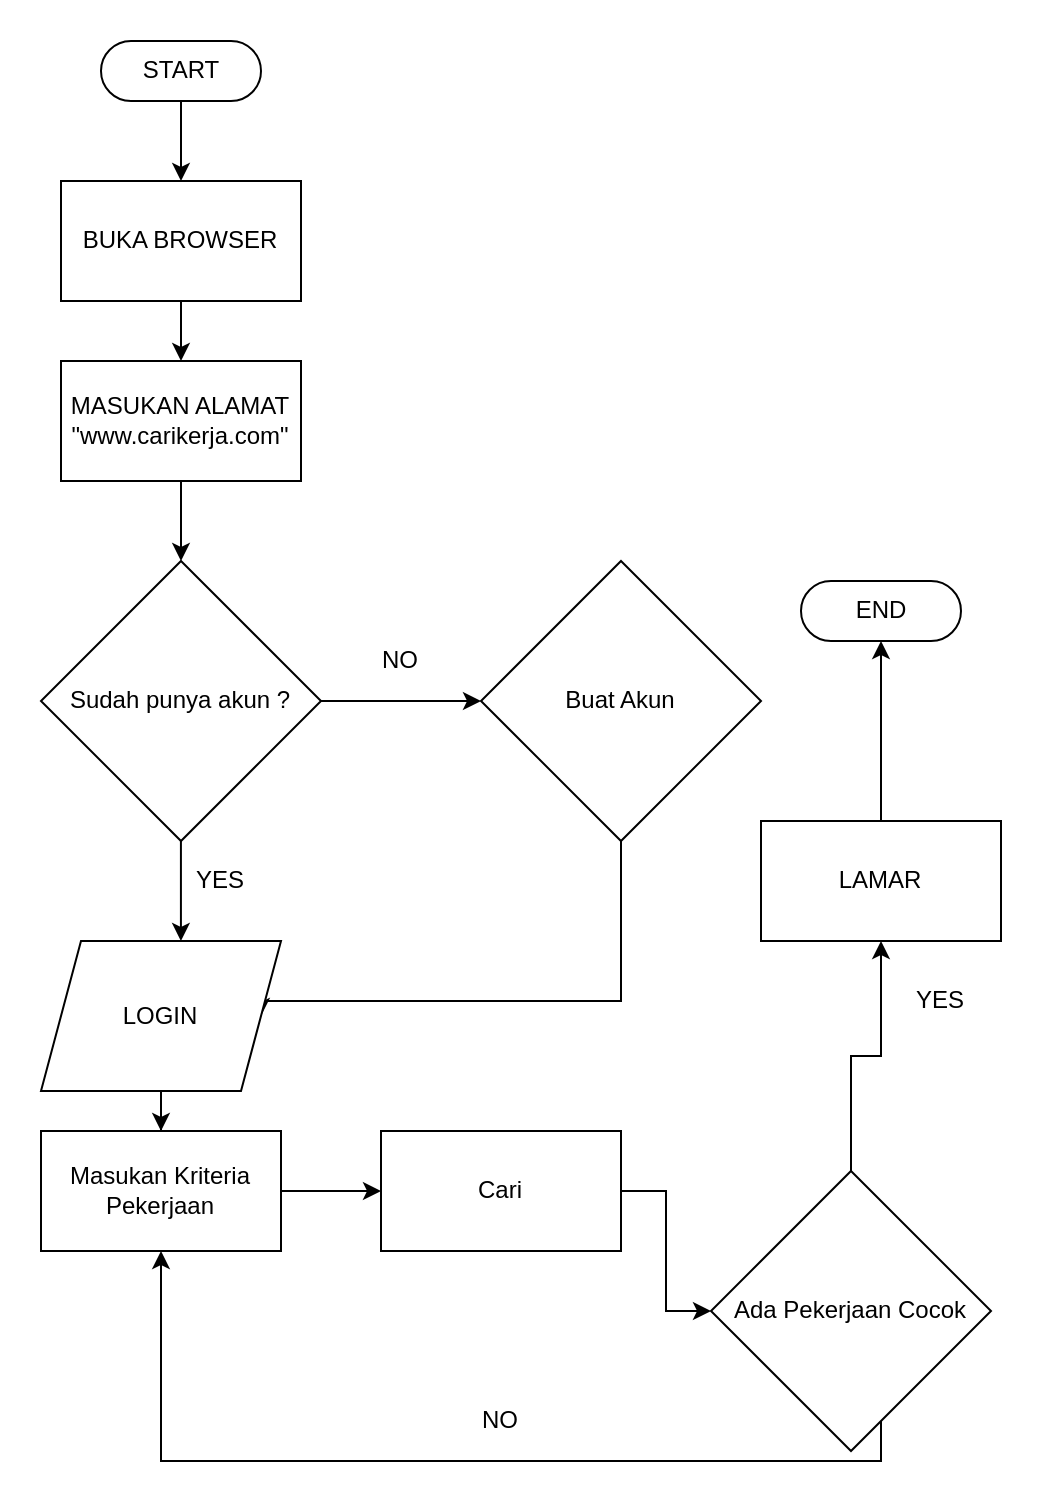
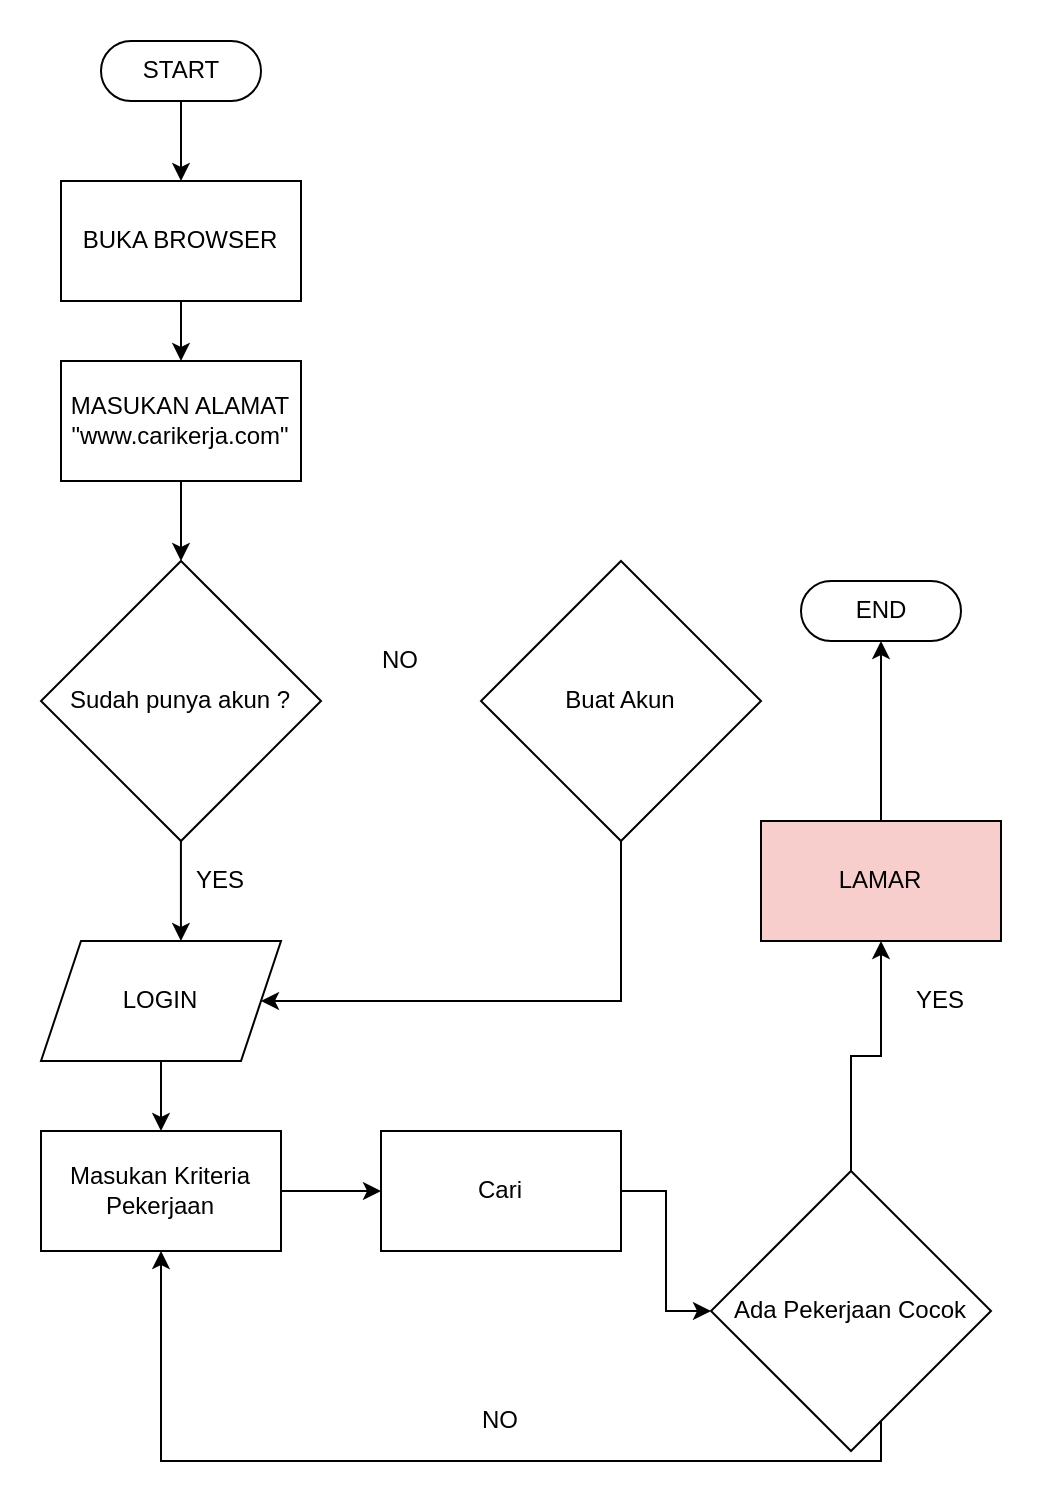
edge "Sudah punya akun ?" -> "Buat Akun": removed
node "LAMAR": fillcolor #ffffff -> #f8cecc
node "LOGIN": size 240x150 -> 240x120
